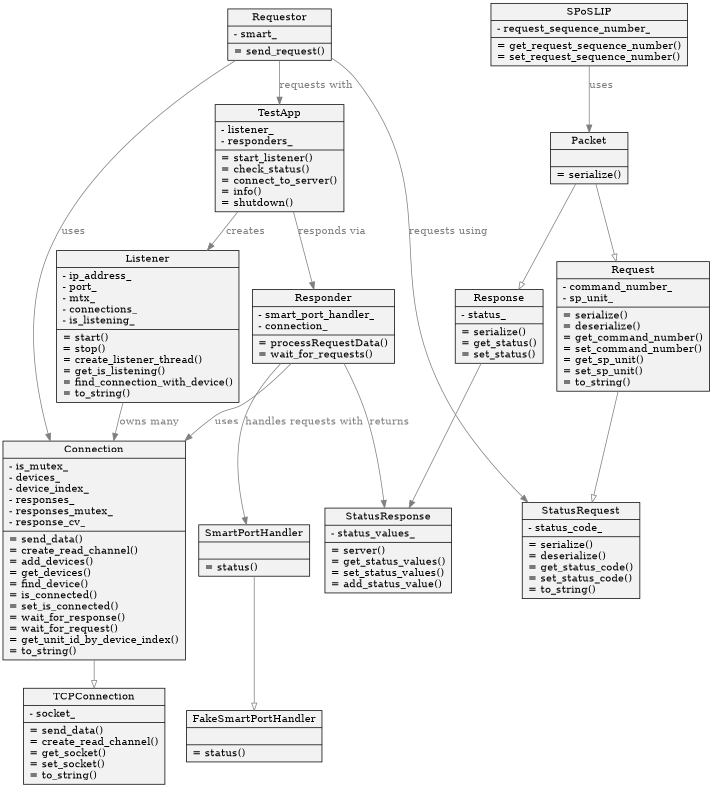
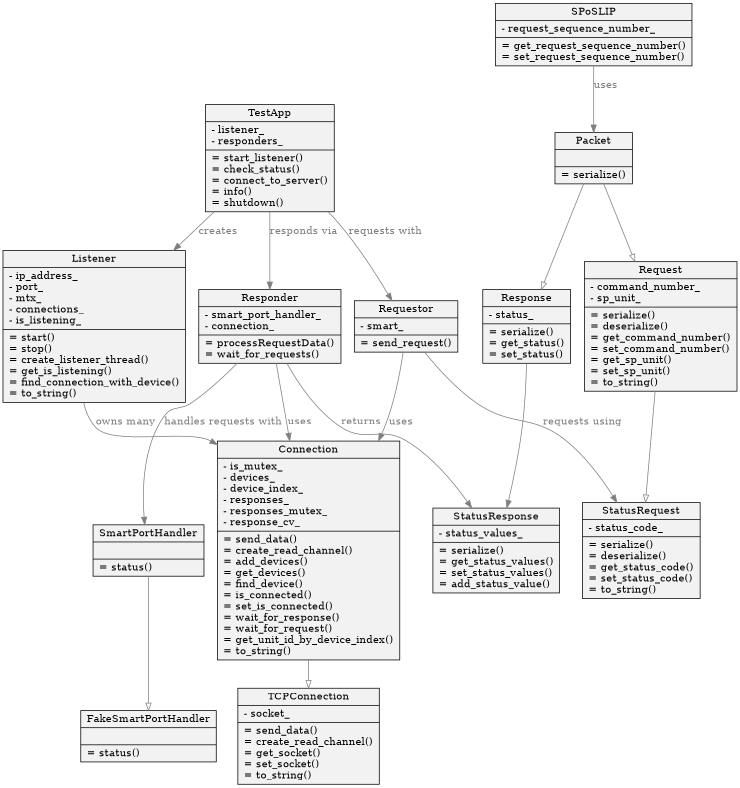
edge "Requestor" -> "TestApp": reversed
node "StatusResponse": text "= server()" -> "= serialize()"
